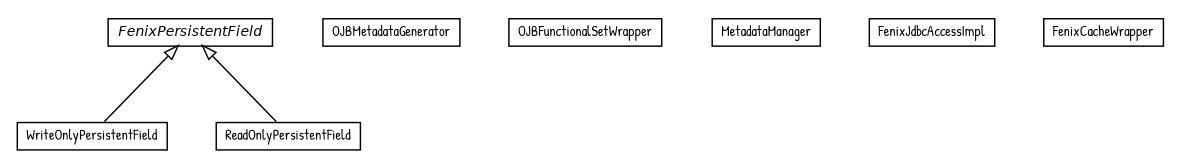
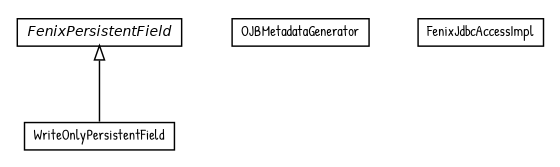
node "OJBFunctionalSetWrapper": removed
node "MetadataManager": removed
node "FenixCacheWrapper": removed
node "ReadOnlyPersistentField": removed
